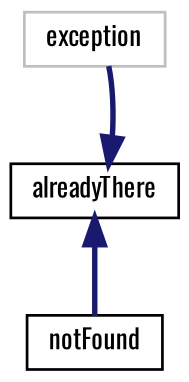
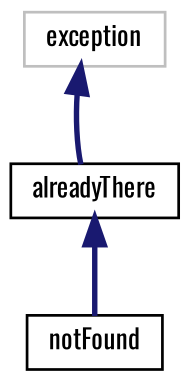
edge "exception" -> "alreadyThere": reversed
